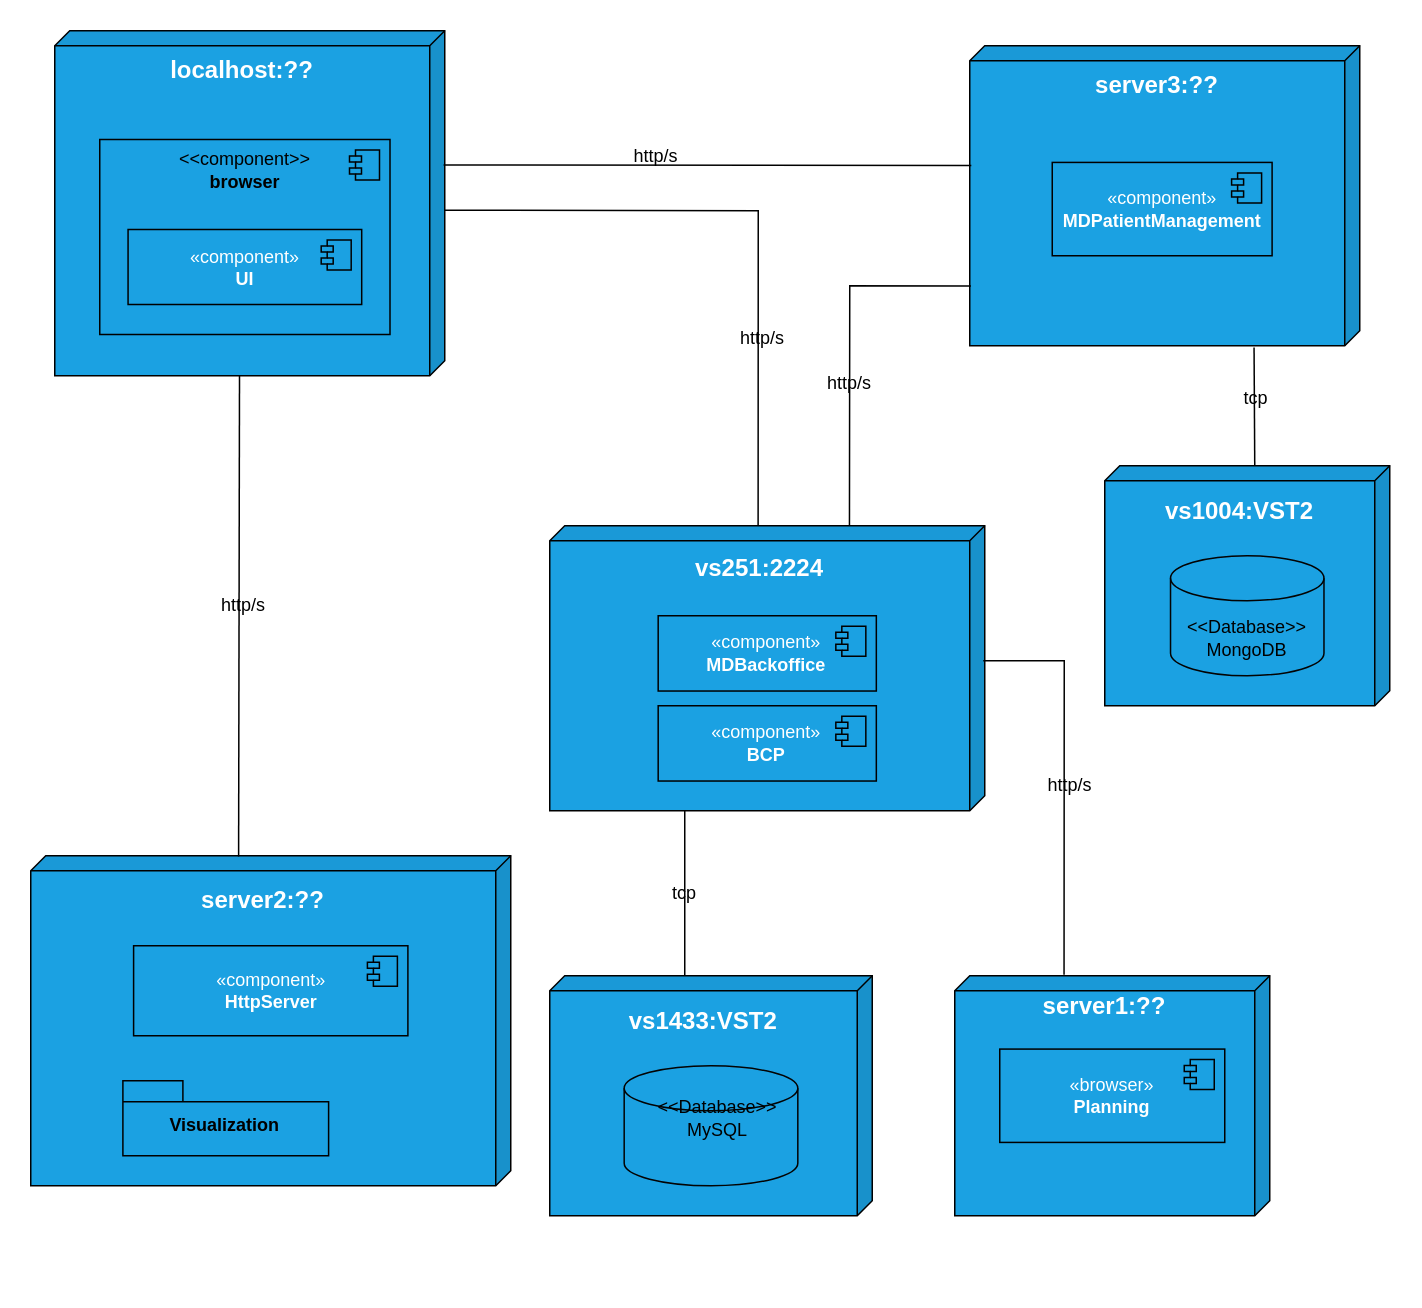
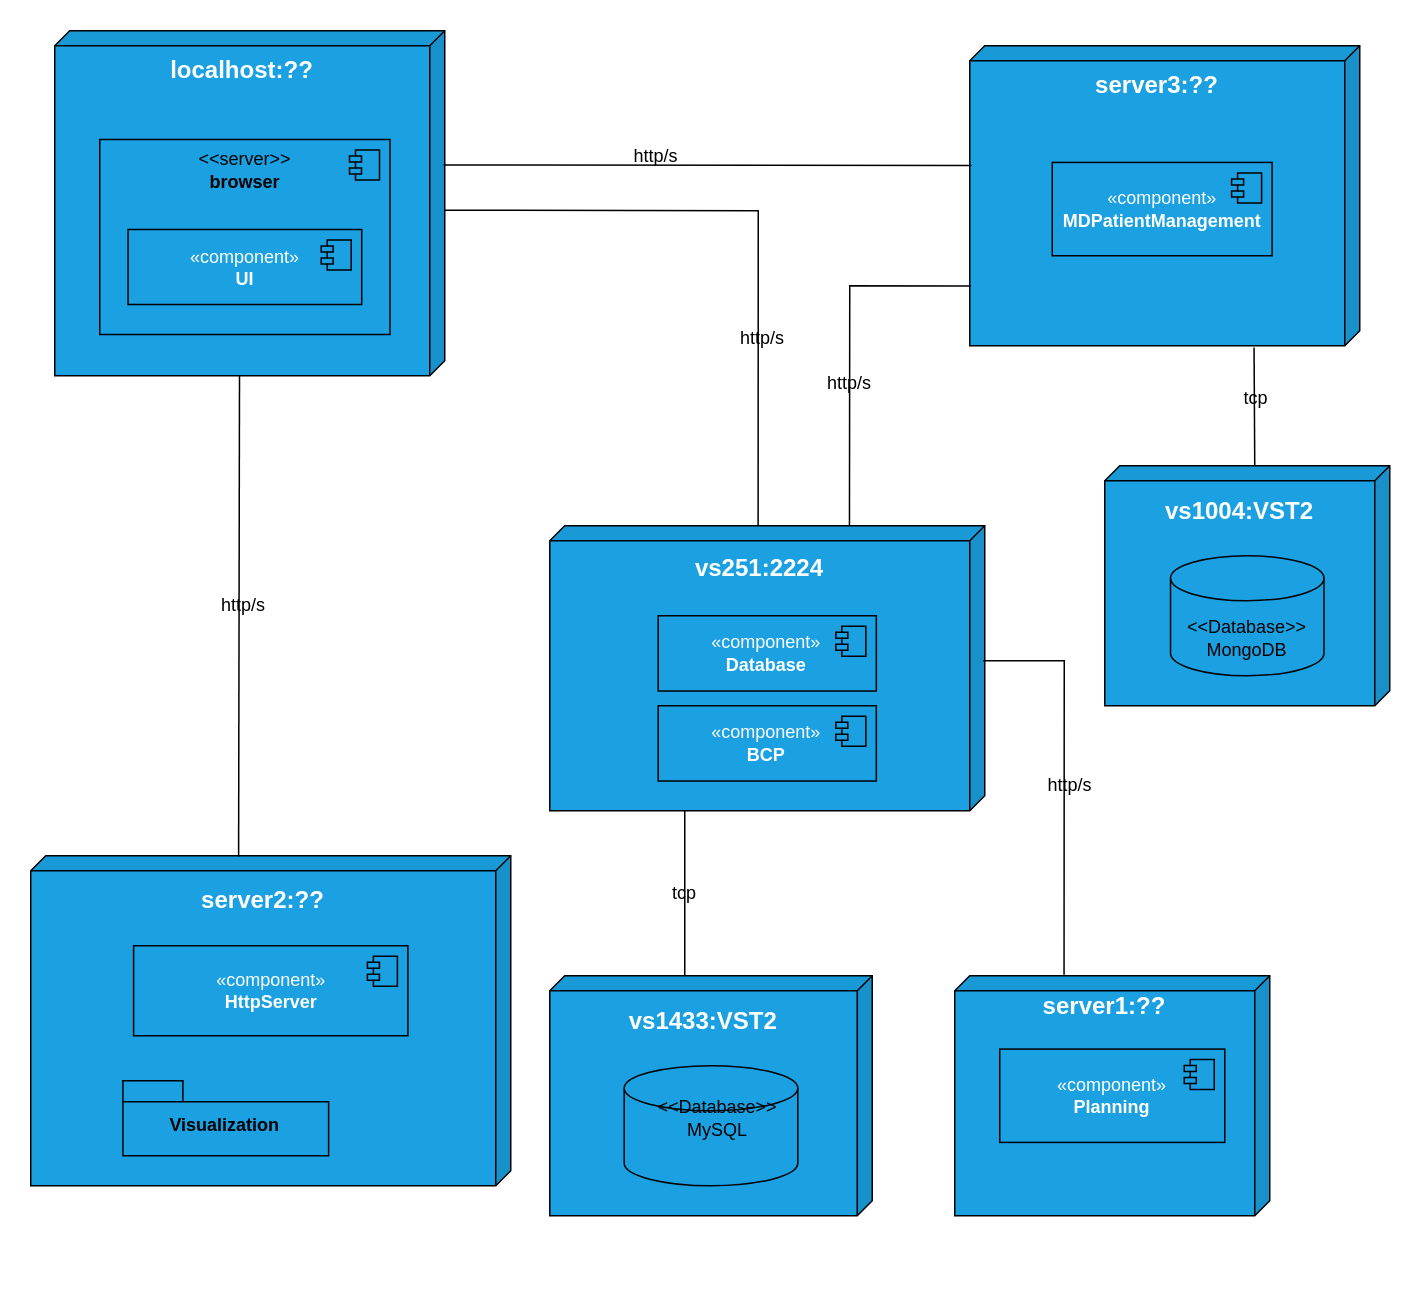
node "<<component>> browser": label "<<component>> browser" -> "<<server>> browser"
node "«component» MDBackoffice": label "«component» MDBackoffice" -> "«component» Database"
node "«browser» Planning": label "«browser» Planning" -> "«component» Planning"
